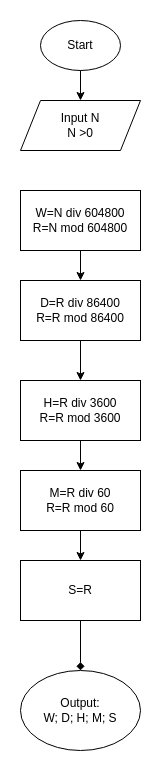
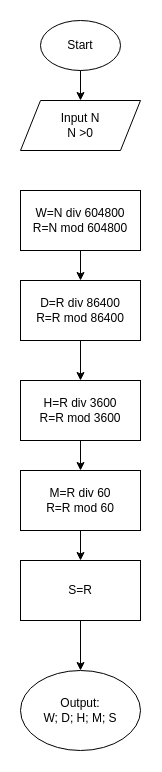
edge "S=R" -> "Output: W; D; H; M; S": arrowhead diamond -> classic
